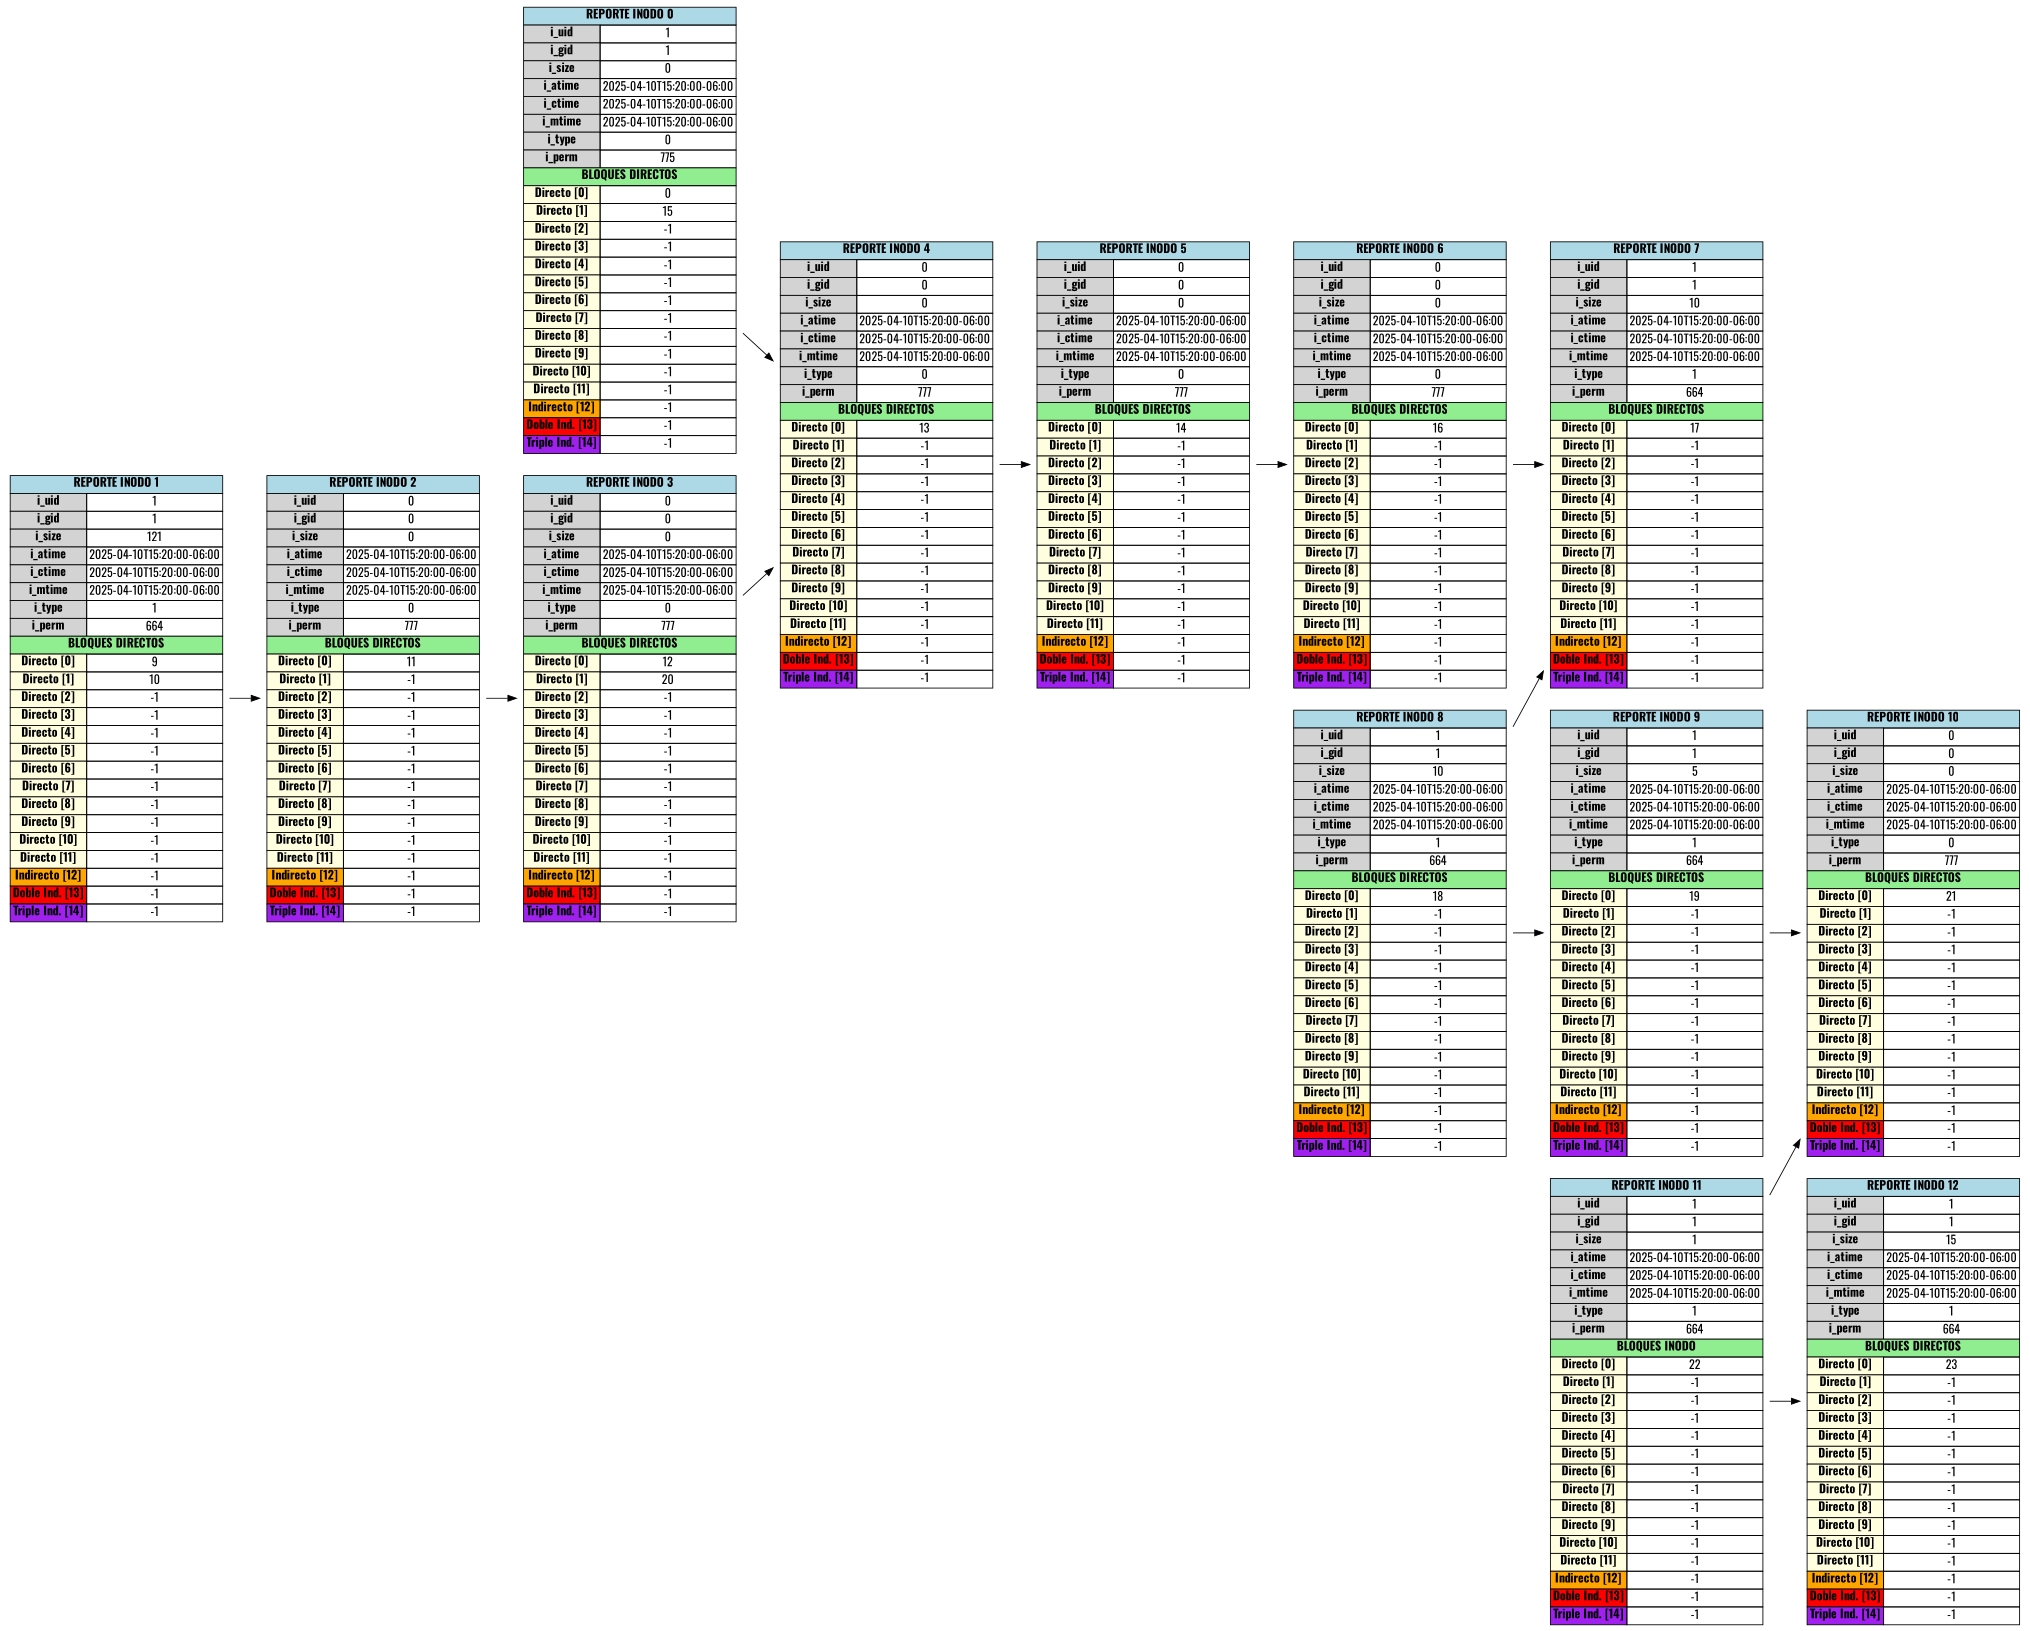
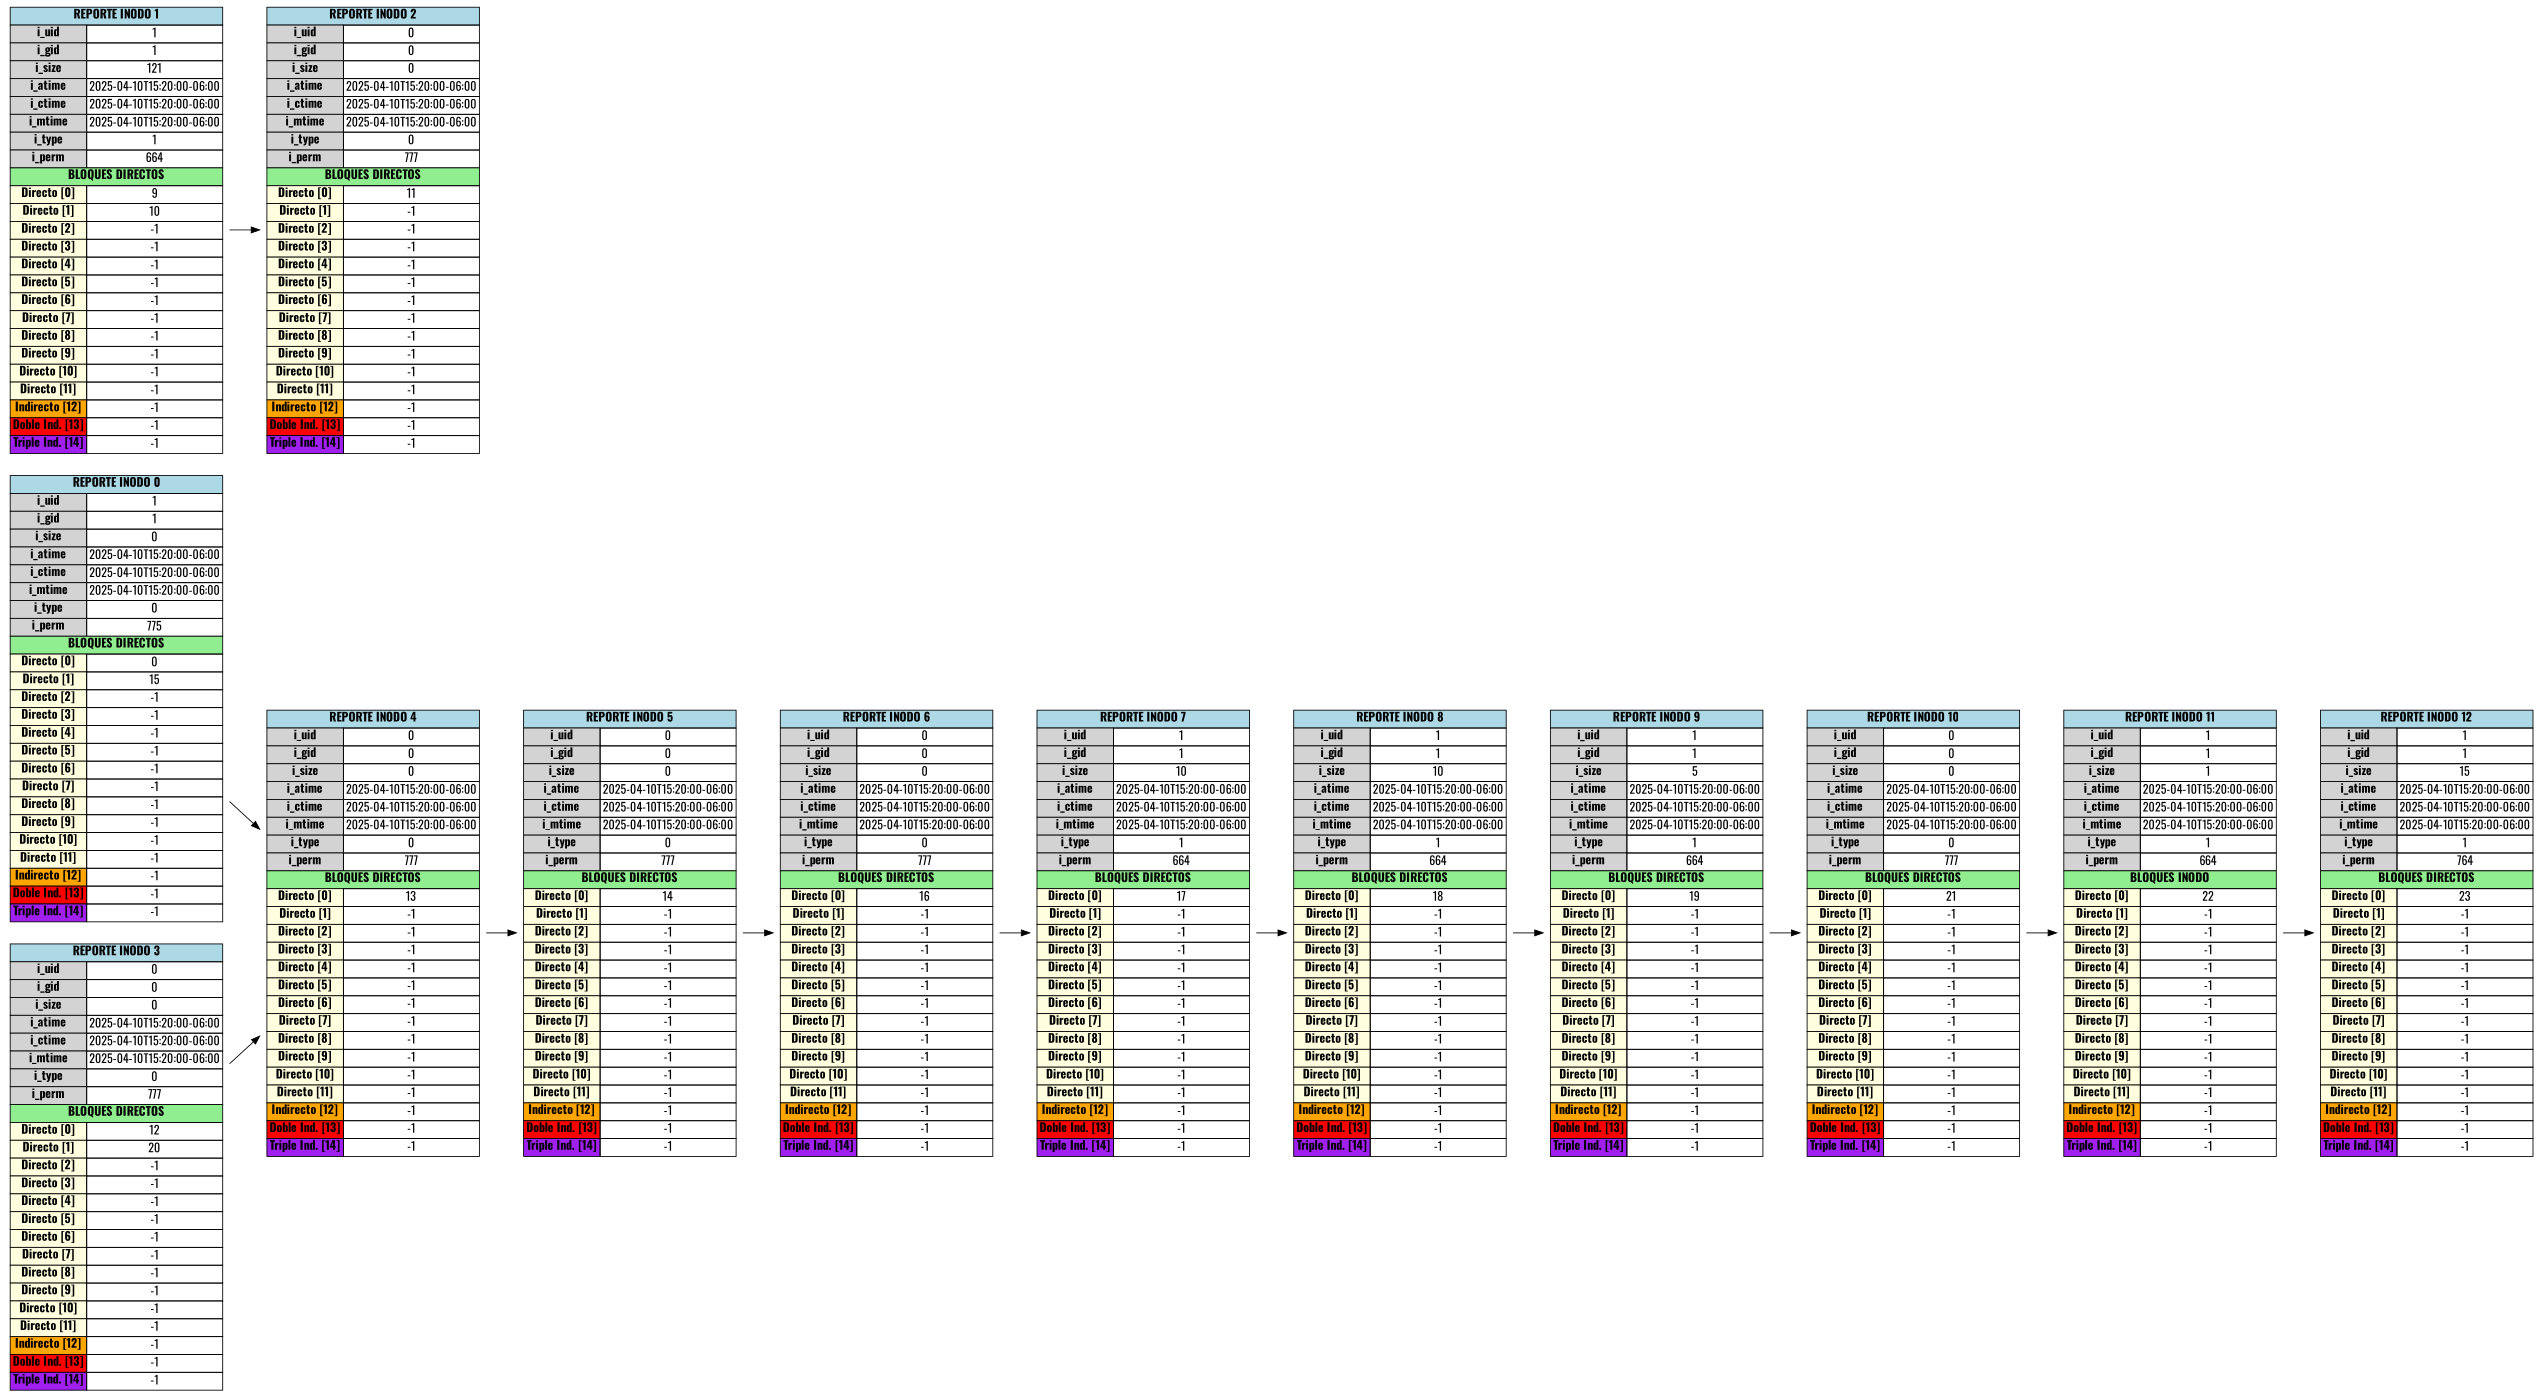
edge "REPORTE INODO 2" -> "REPORTE INODO 3": removed
edge "REPORTE INODO 8" -> "REPORTE INODO 7": reversed
edge "REPORTE INODO 11" -> "REPORTE INODO 10": reversed
node "REPORTE INODO 12": text "664" -> "764"
